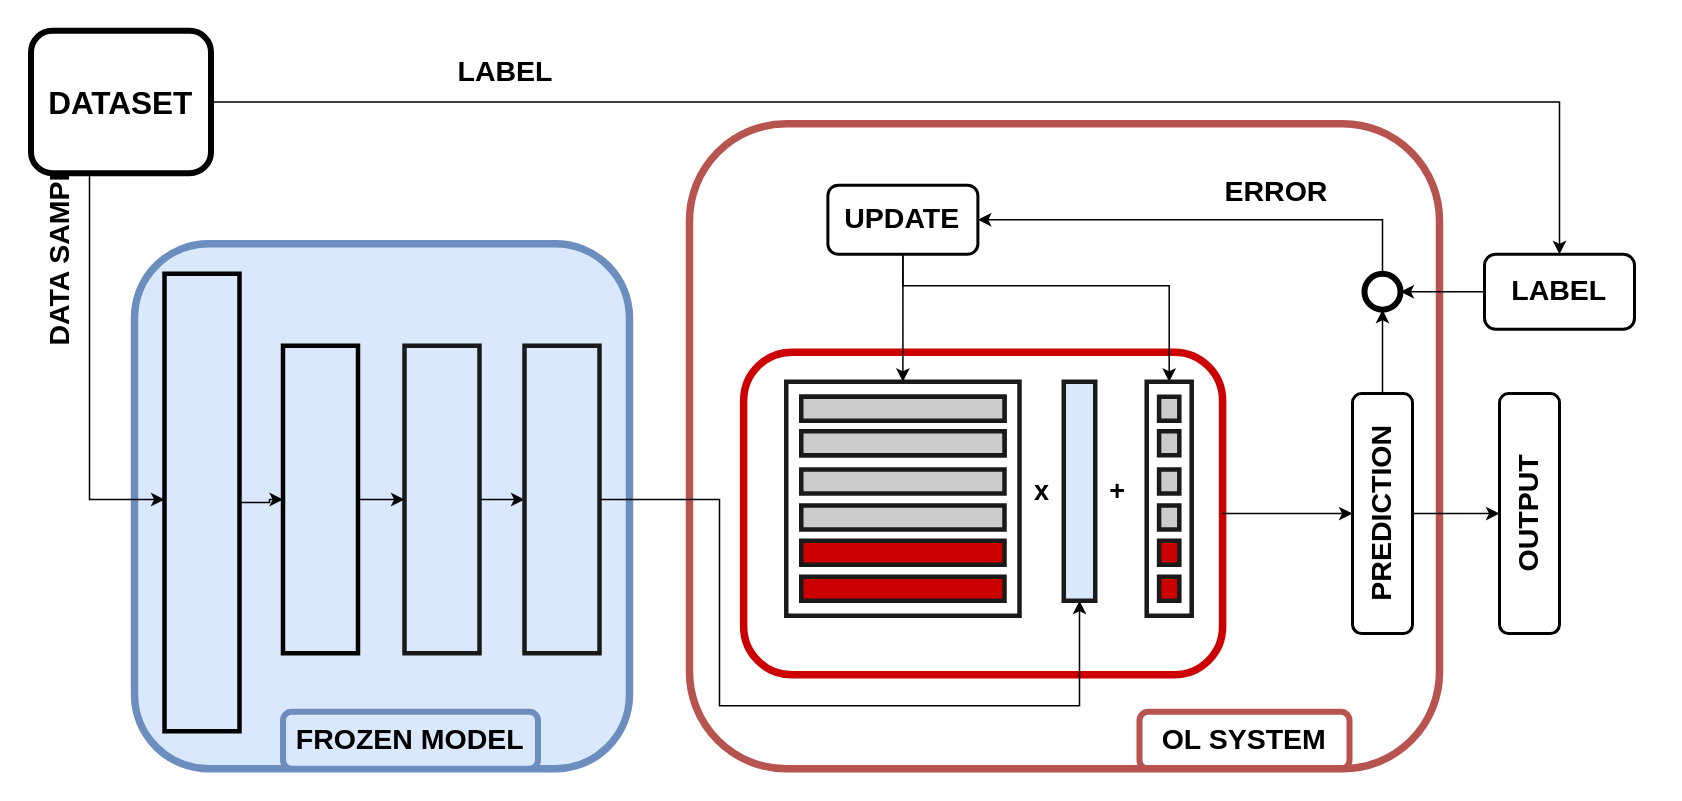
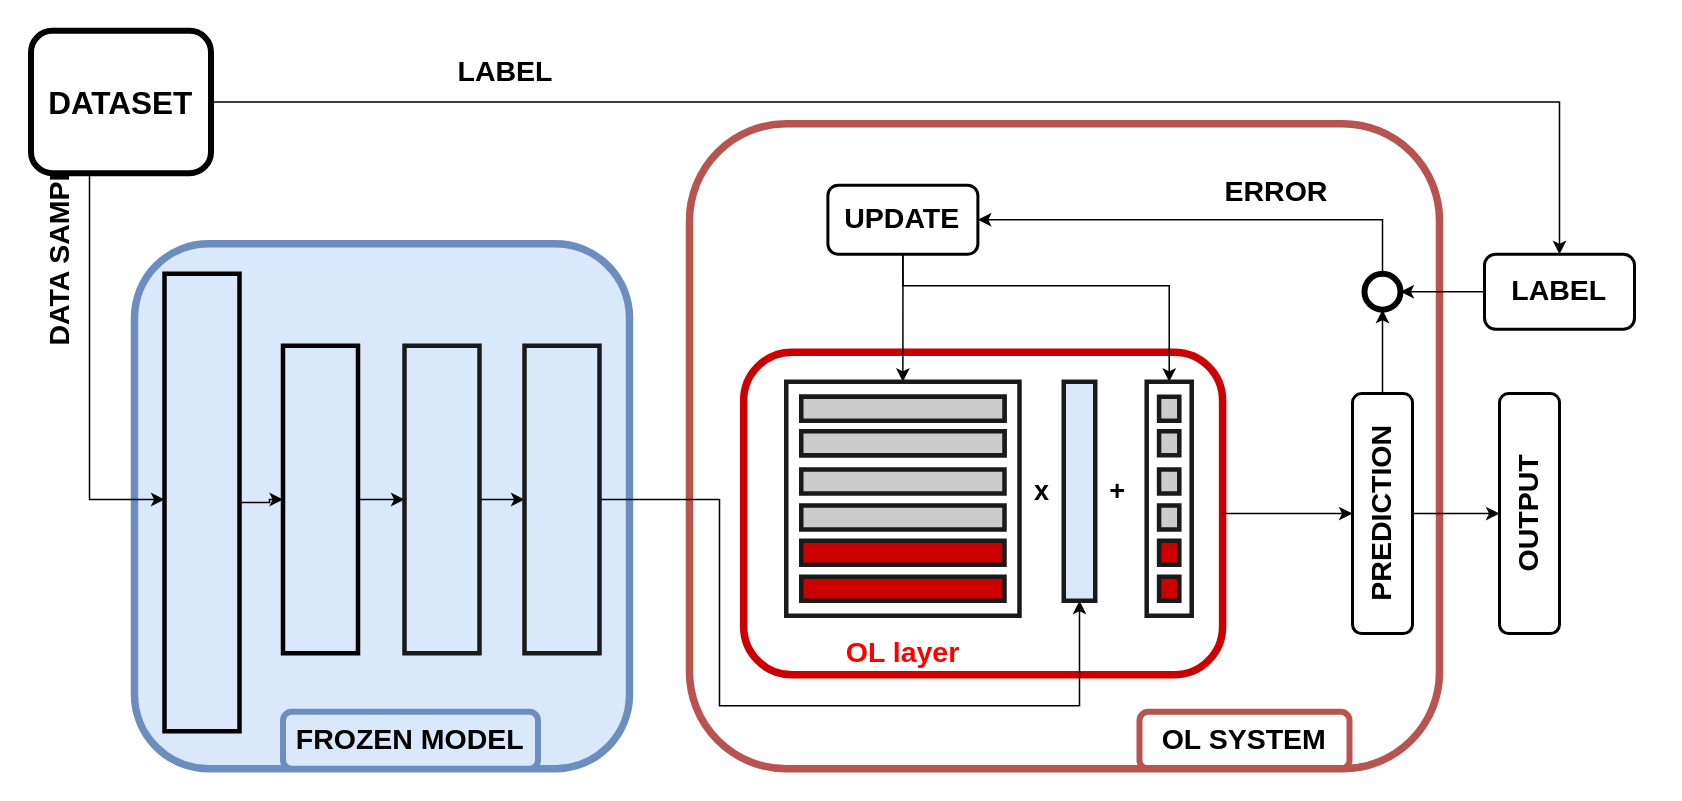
node "OL layer": added
